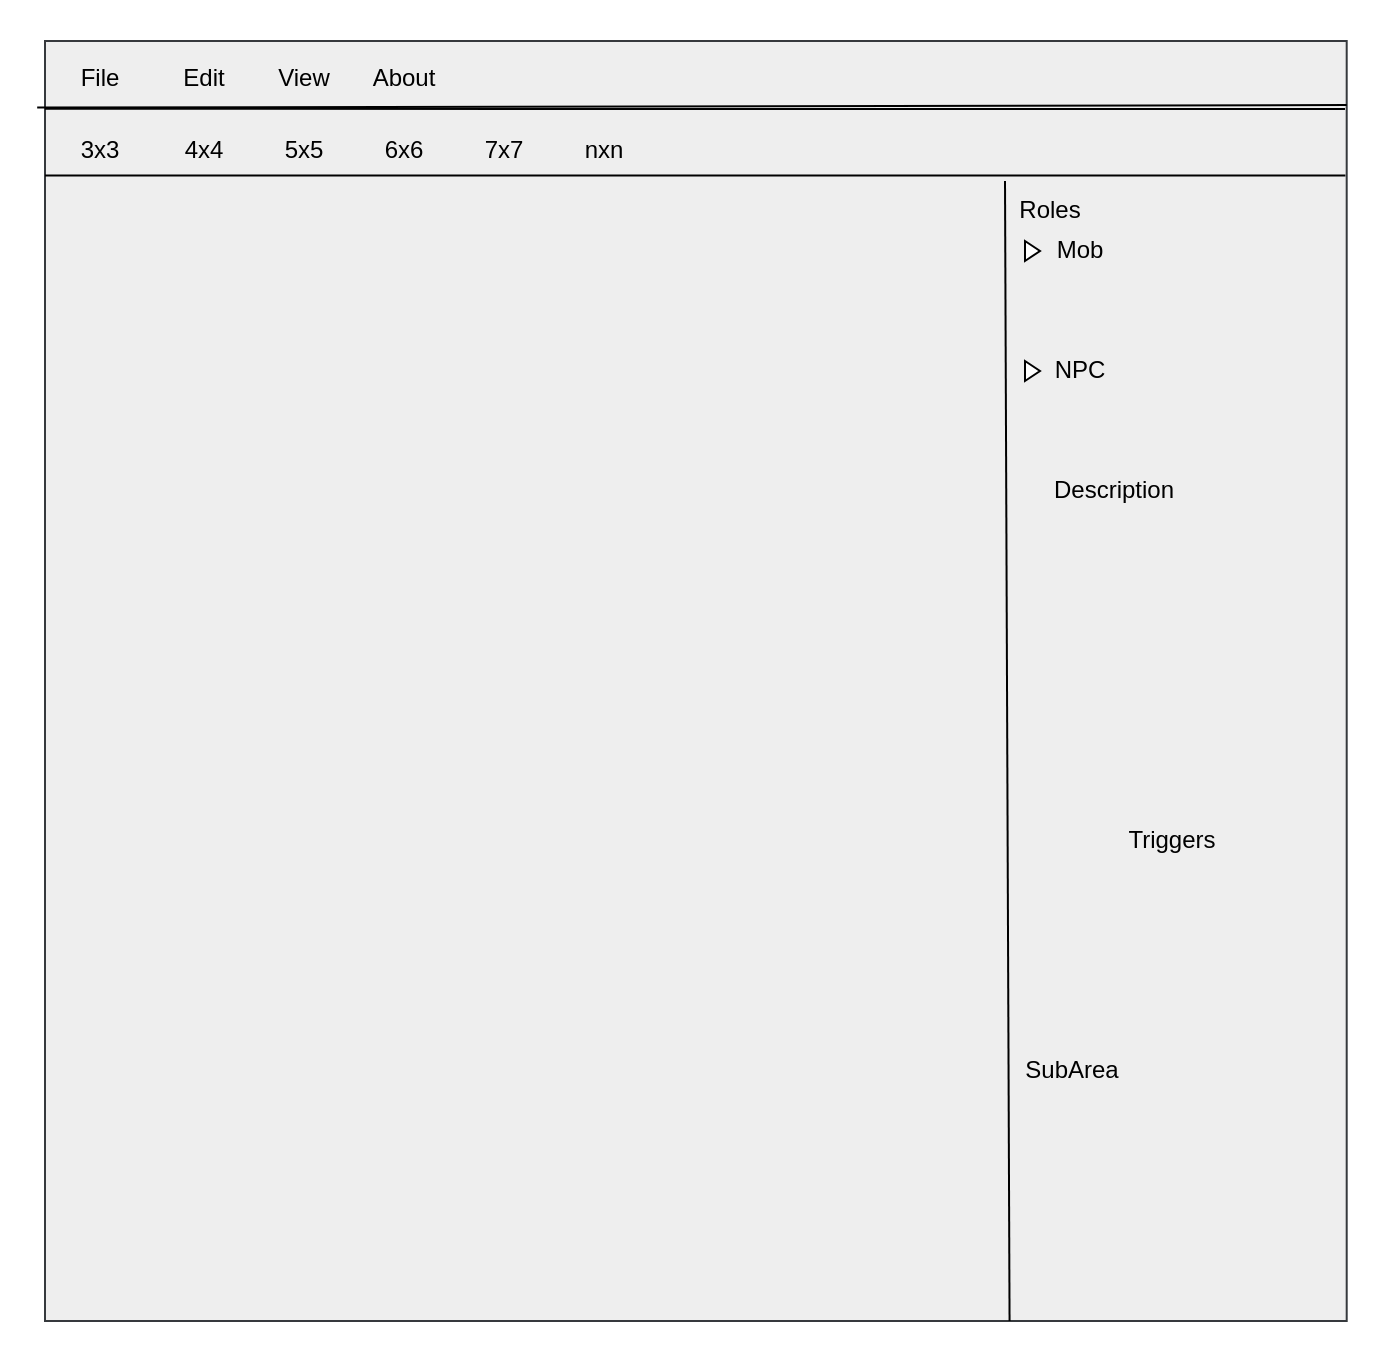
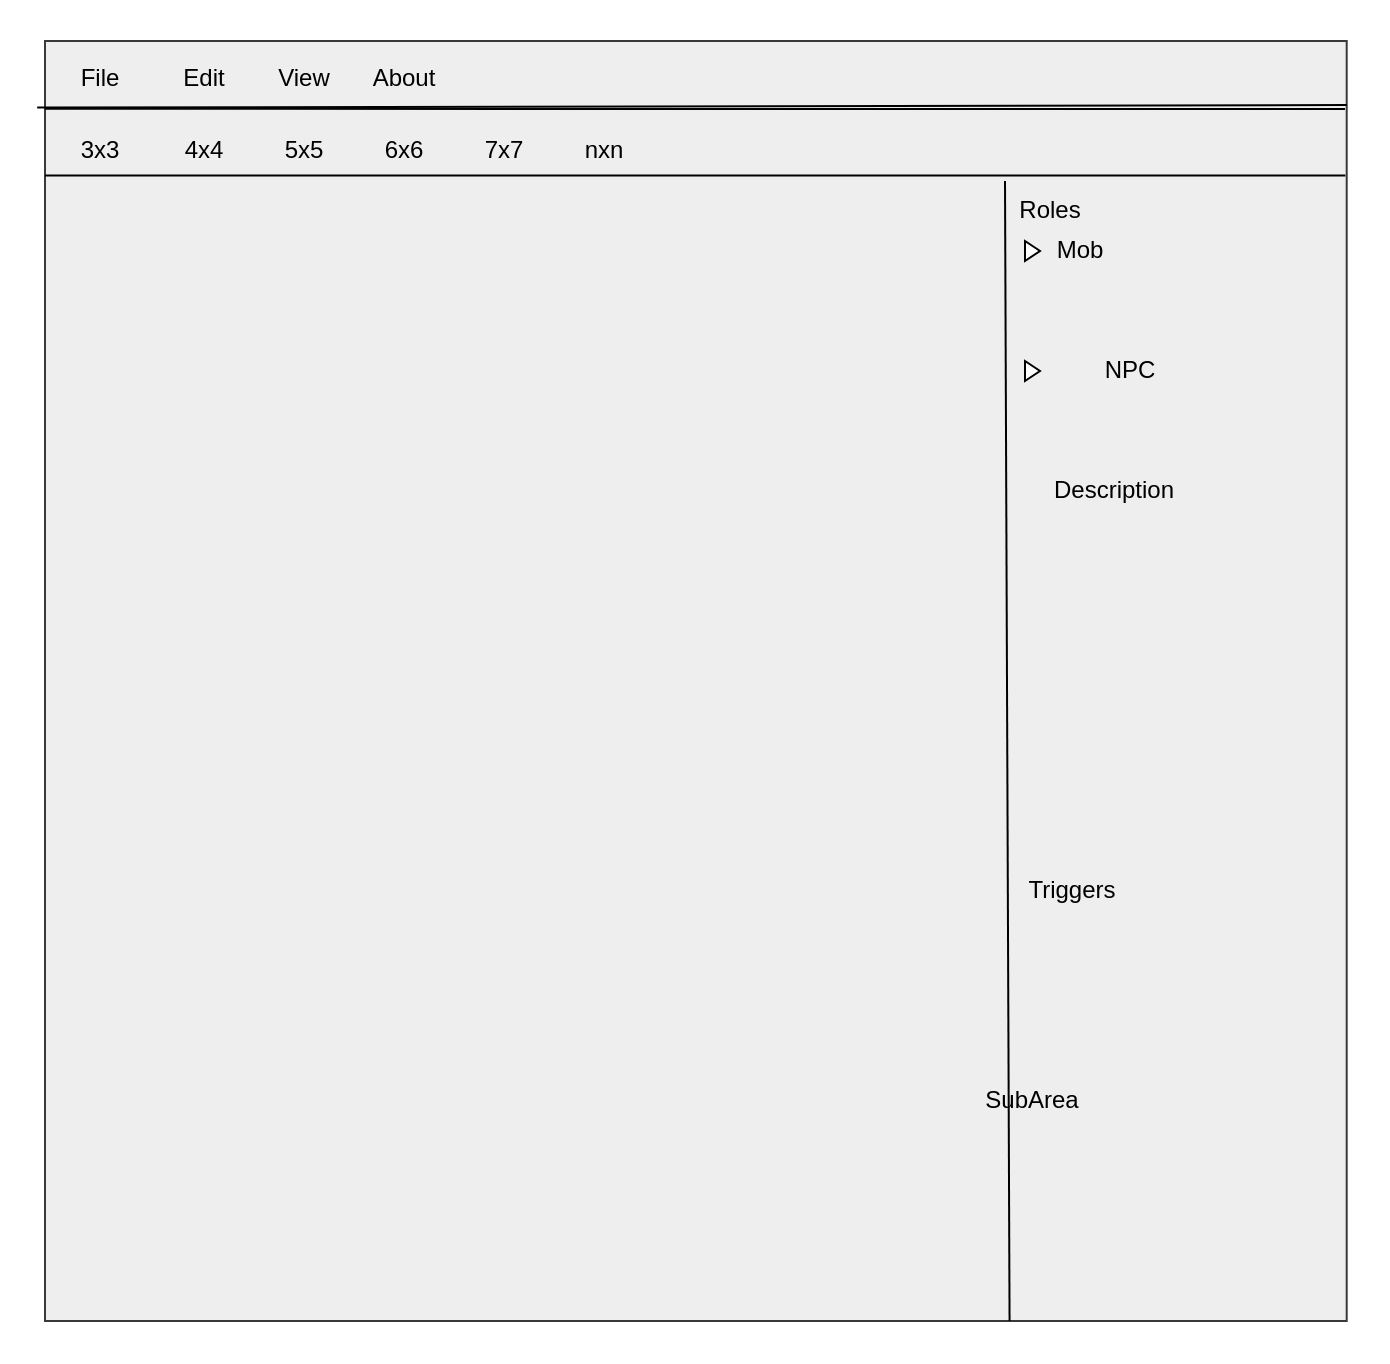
node "NPC": moved (1081, 371) -> (1131, 371)
node "Triggers": moved (1173, 841) -> (1073, 891)
node "SubArea": moved (1073, 1071) -> (1033, 1101)
